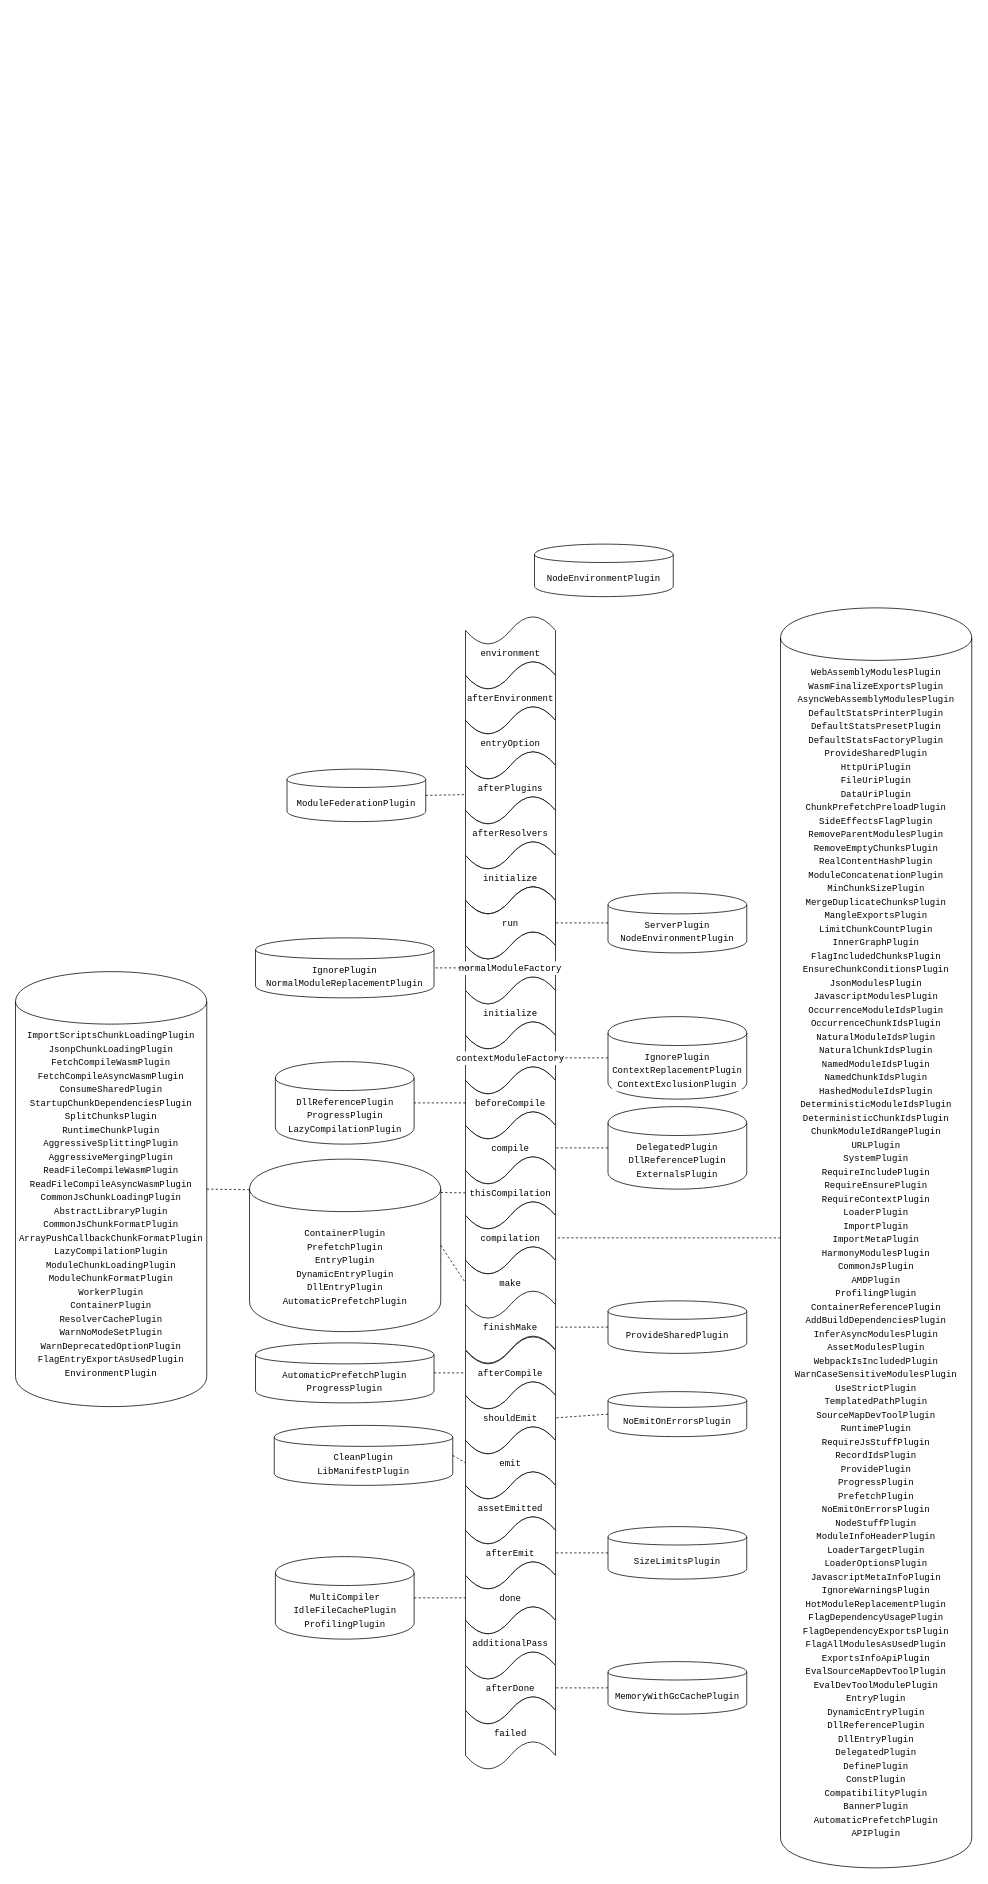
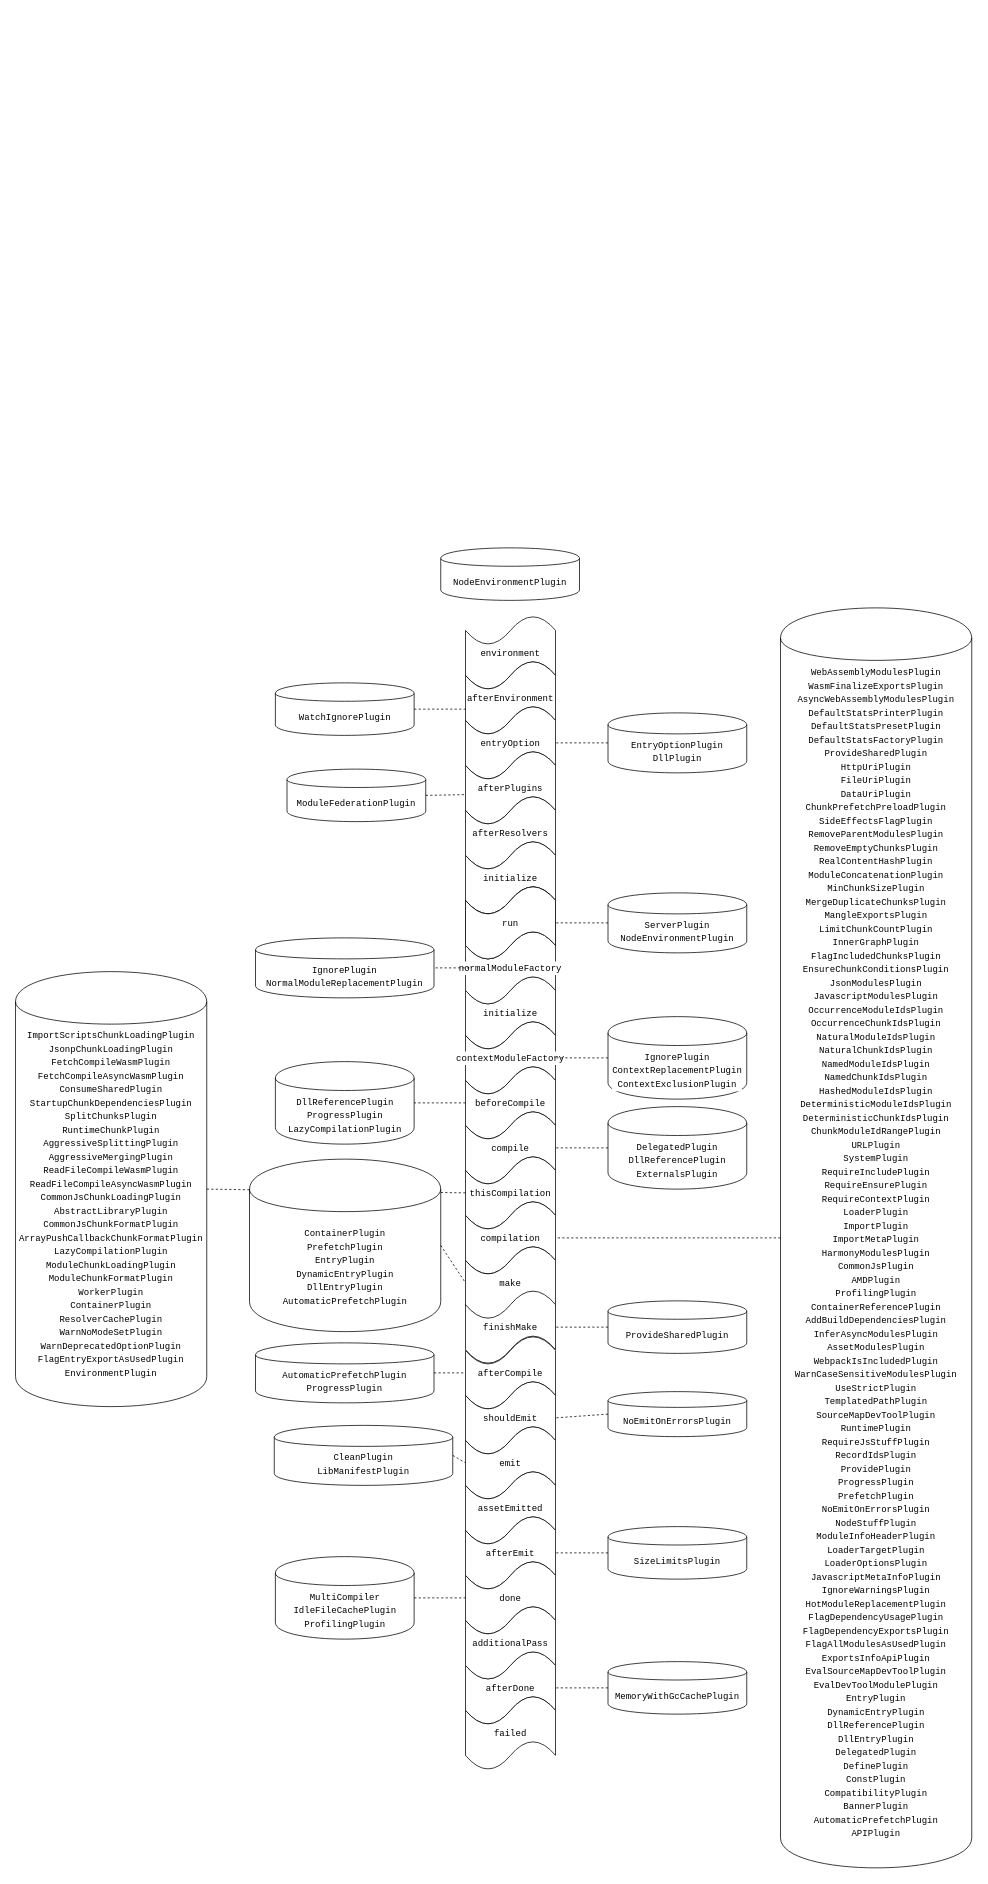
node "NodeEnvironmentPlugin": moved (604, 570) -> (510, 574)
node "WatchIgnorePlugin": added
edge "afterEnvironment" -- "WatchIgnorePlugin": added
edge "entryOption" -- "EntryOptionPlugin DllPlugin": added
node "EntryOptionPlugin DllPlugin": added
